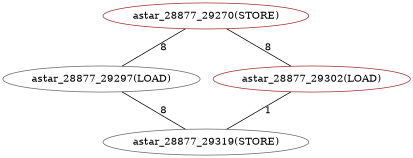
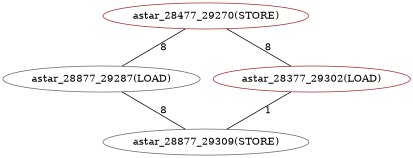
node "astar_28877_29270(STORE)": label "astar_28877_29270(STORE)" -> "astar_28477_29270(STORE)"
node "astar_28877_29297(LOAD)": label "astar_28877_29297(LOAD)" -> "astar_28877_29287(LOAD)"
node "astar_28877_29302(LOAD)": label "astar_28877_29302(LOAD)" -> "astar_28377_29302(LOAD)"
node "astar_28877_29319(STORE)": label "astar_28877_29319(STORE)" -> "astar_28877_29309(STORE)"
